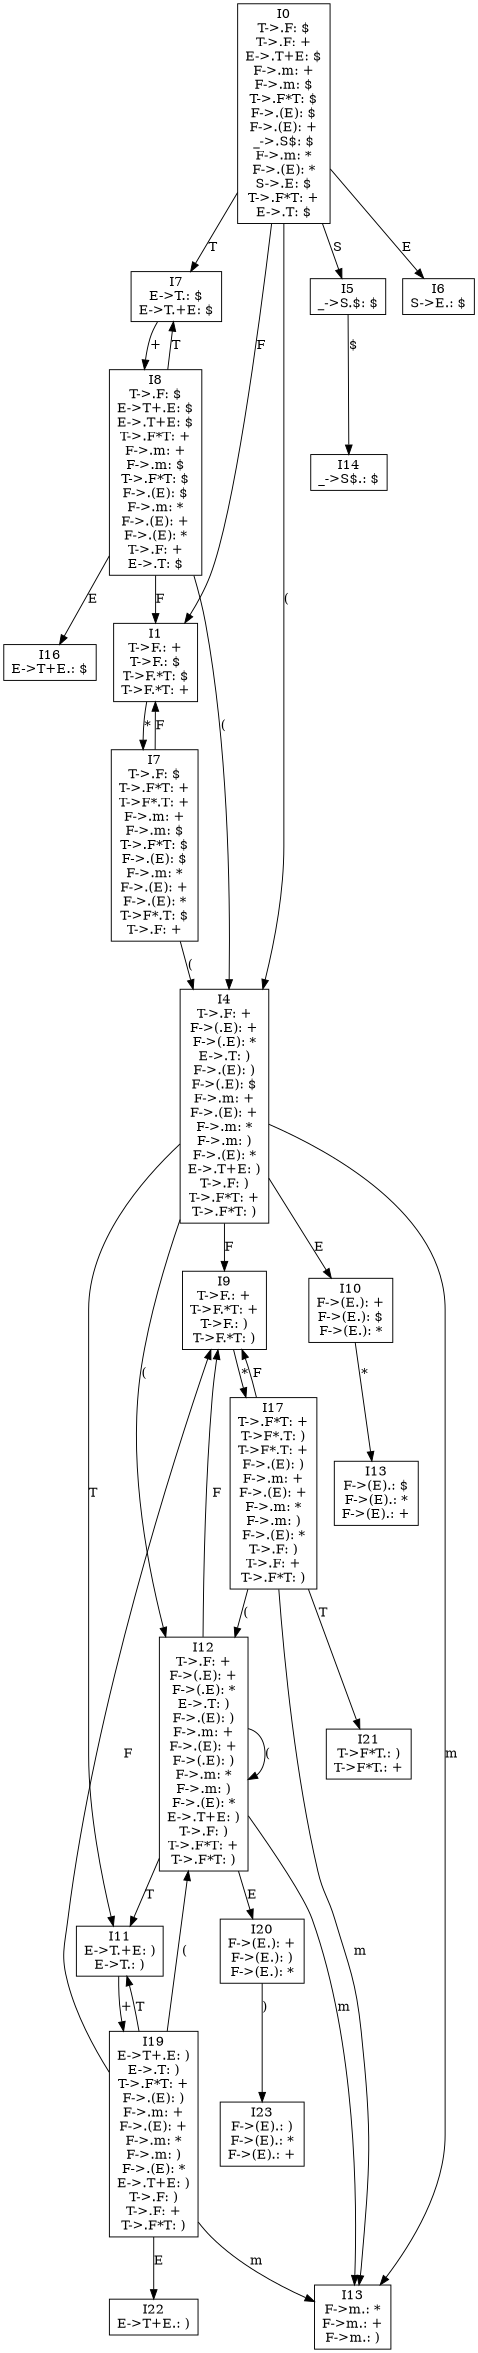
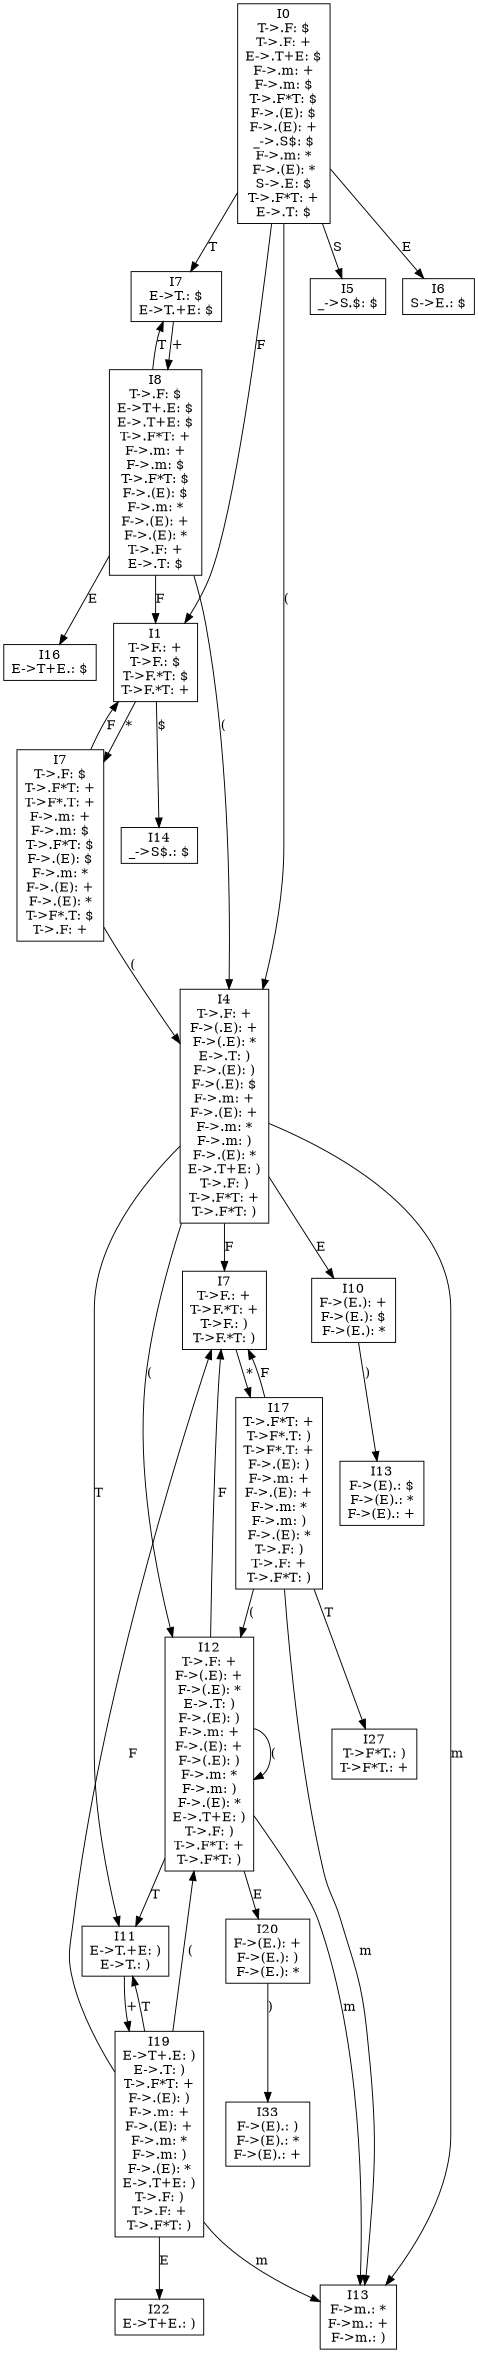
edge "I5 _->S.$: $" -> "I14 _->S$.: $": now "I1 T->F.: + T->F.: $ T->F.*T: $ T->F.*T: +" -> "I14 _->S$.: $"
node "I9 T->F.: + T->F.*T: + T->F.: ) T->F.*T: )": label "I9 T->F.: + T->F.*T: + T->F.: ) T->F.*T: )" -> "I7 T->F.: + T->F.*T: + T->F.: ) T->F.*T: )"
edge "I10 F->(E.): + F->(E.): $ F->(E.): *" -> "I13 F->(E).: $ F->(E).: * F->(E).: +": label "*" -> ")"
node "I21 T->F*T.: ) T->F*T.: +": label "I21 T->F*T.: ) T->F*T.: +" -> "I27 T->F*T.: ) T->F*T.: +"
node "I23 F->(E).: ) F->(E).: * F->(E).: +": label "I23 F->(E).: ) F->(E).: * F->(E).: +" -> "I33 F->(E).: ) F->(E).: * F->(E).: +"
